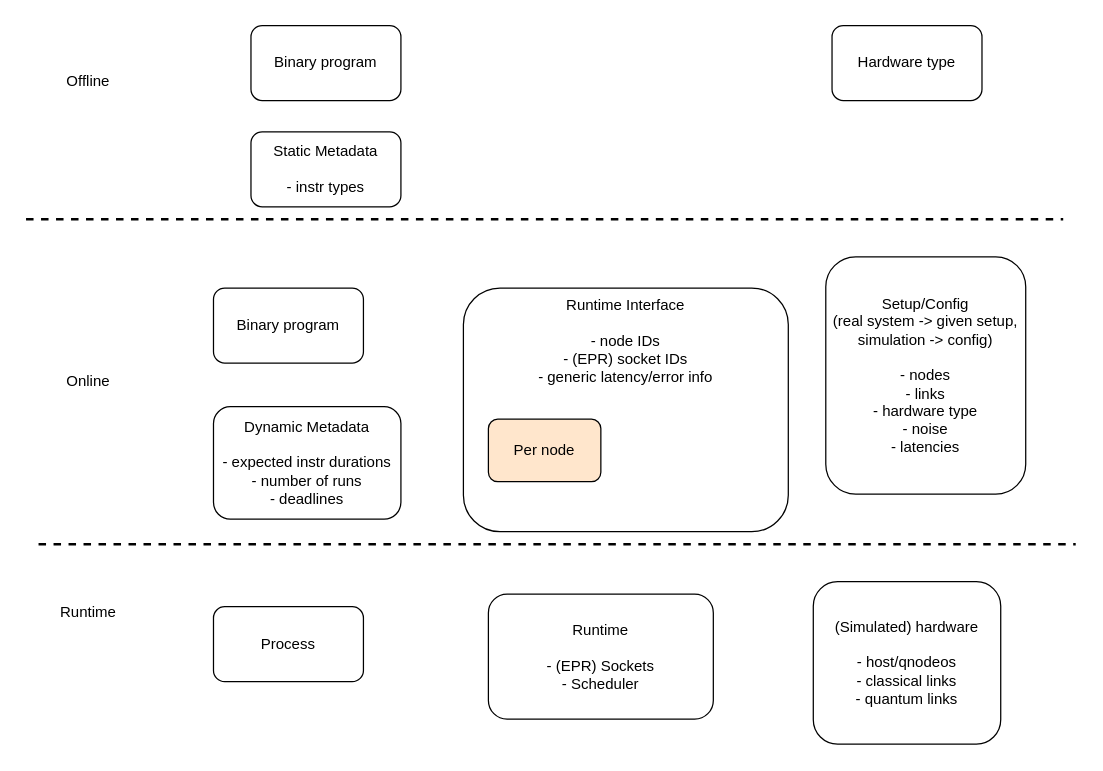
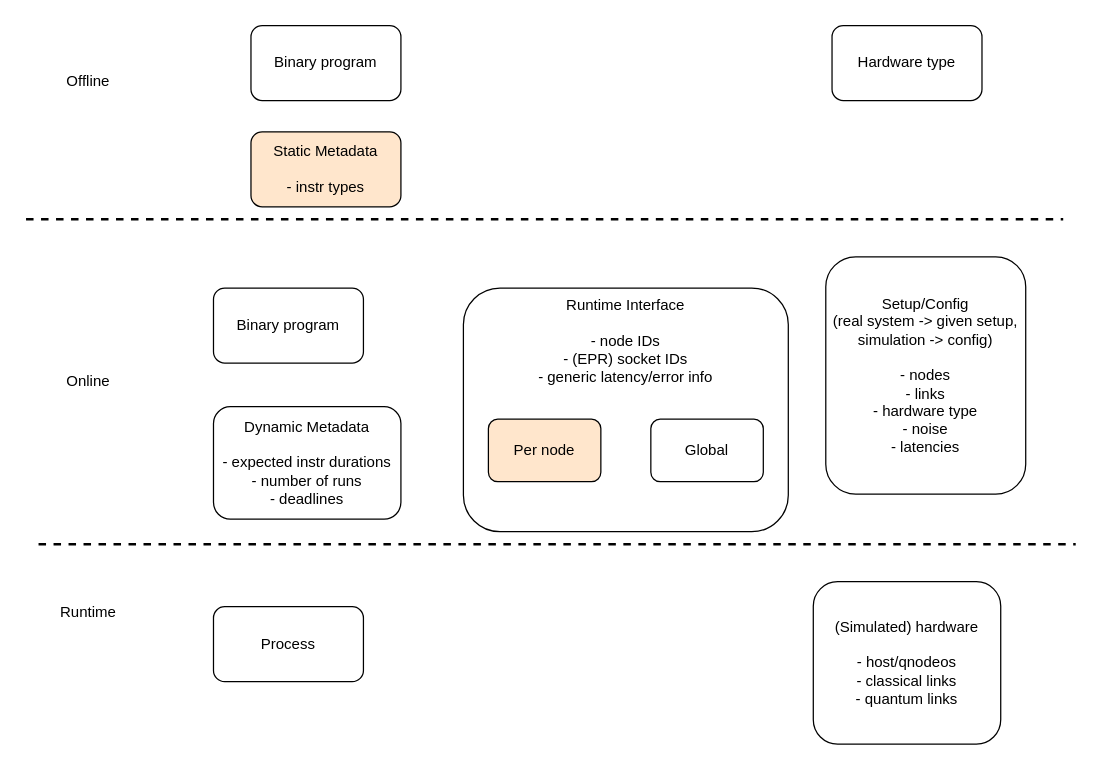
node "Static Metadata - instr types": fillcolor #ffffff -> #ffe6cc
node "Global": added
node "Runtime - (EPR) Sockets - Scheduler": removed
